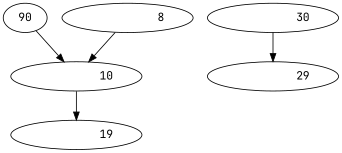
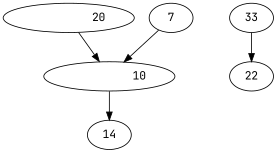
node "90": label "90" -> "20"
node "8": label "8" -> "7"
node "30": label "30" -> "33"
node "29": label "29" -> "22"
node "19": label "19" -> "14"
